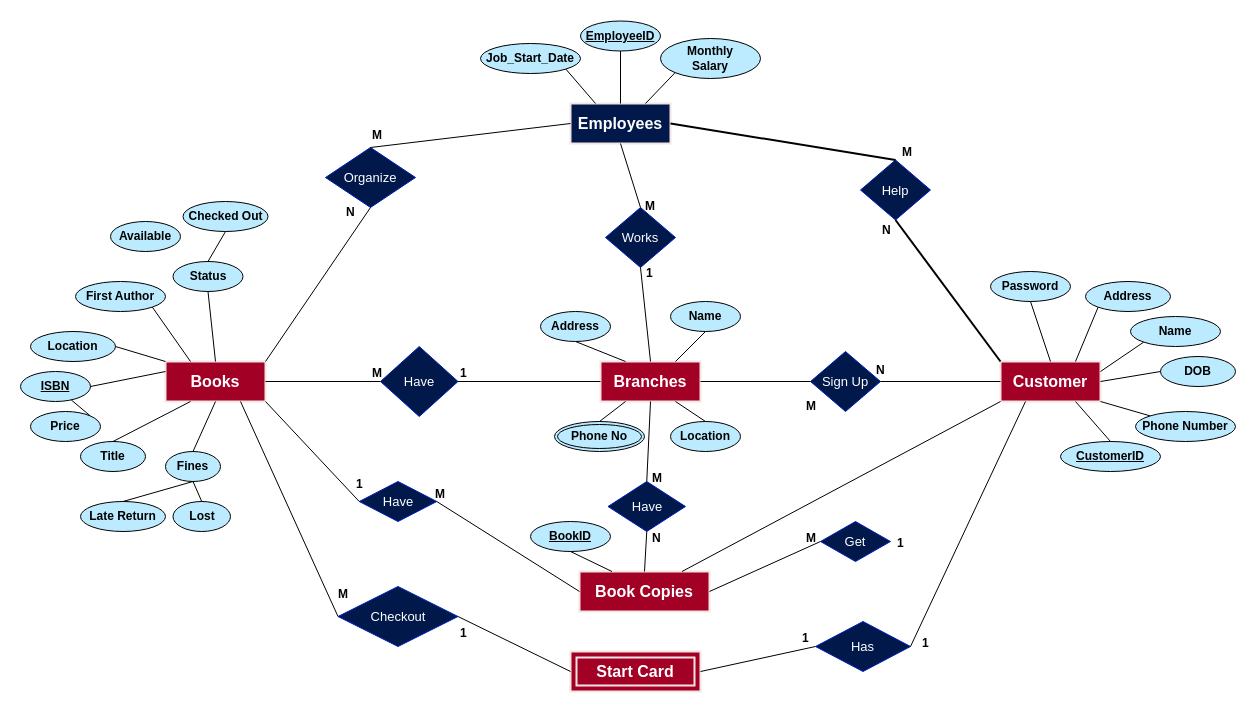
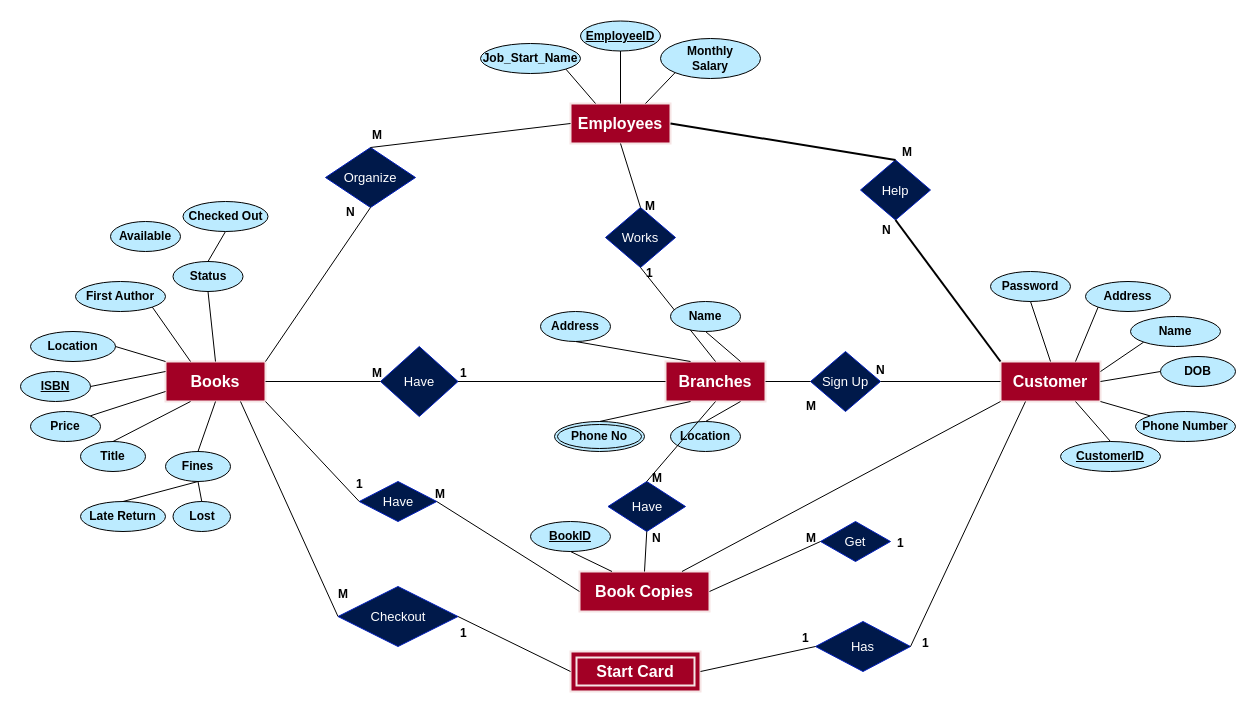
node "Job_Start_Date": label "Job_Start_Date" -> "Job_Start_Name"
node "Employees": fillcolor #00194a -> #a20025
node "Branches": moved (651, 382) -> (716, 382)
edge "ISBN" -- "Price": now "Books" -- "Price"
node "Fines": size 55x30 -> 65x30
